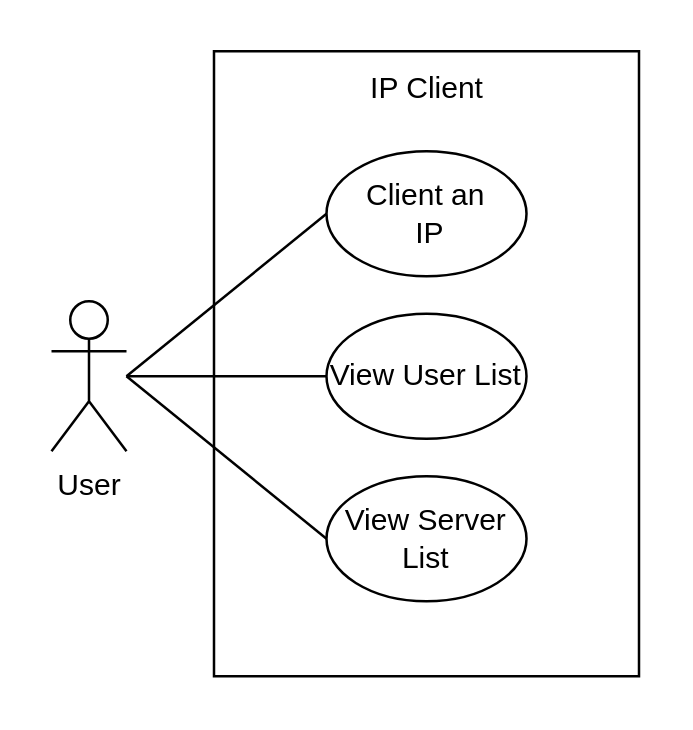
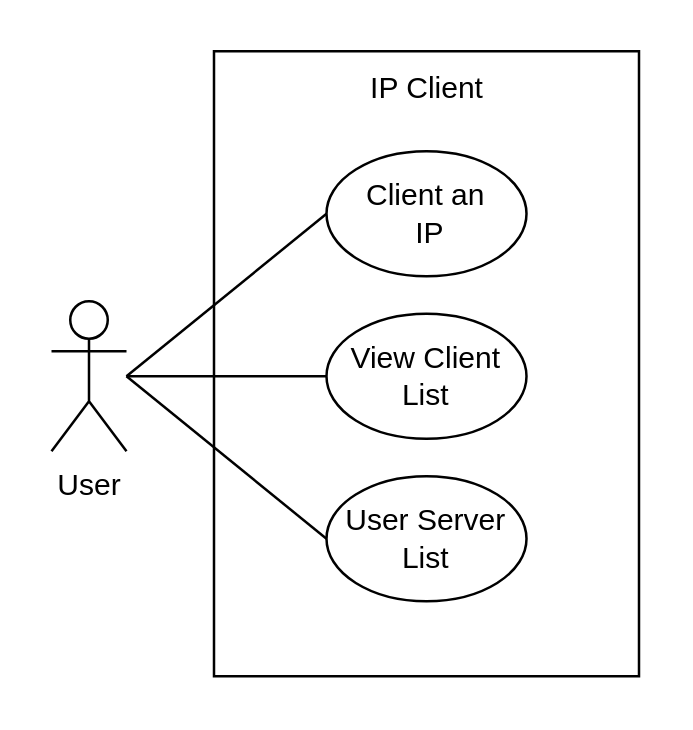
node "View User List": label "View User List" -> "View Client List"
node "View Server List": label "View Server List" -> "User Server List"
